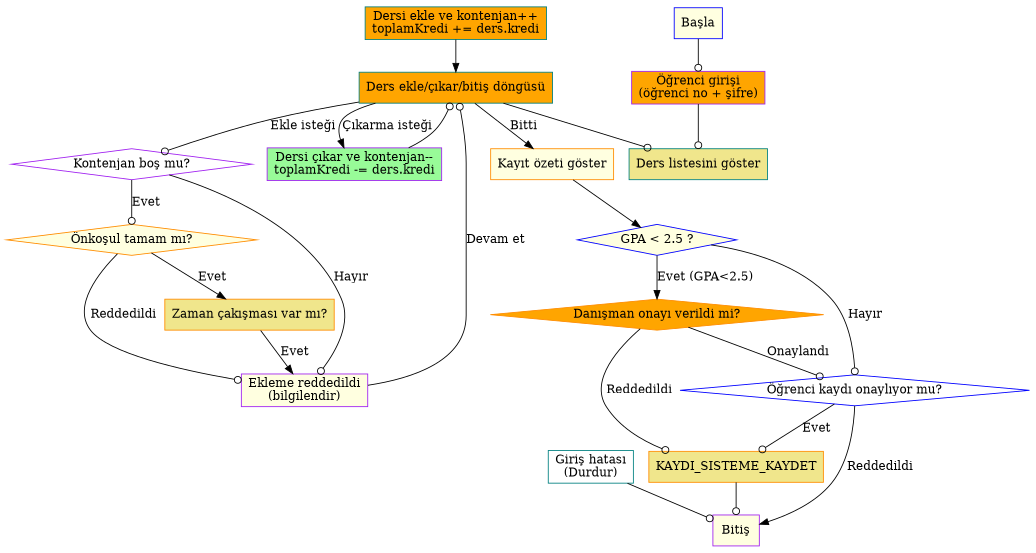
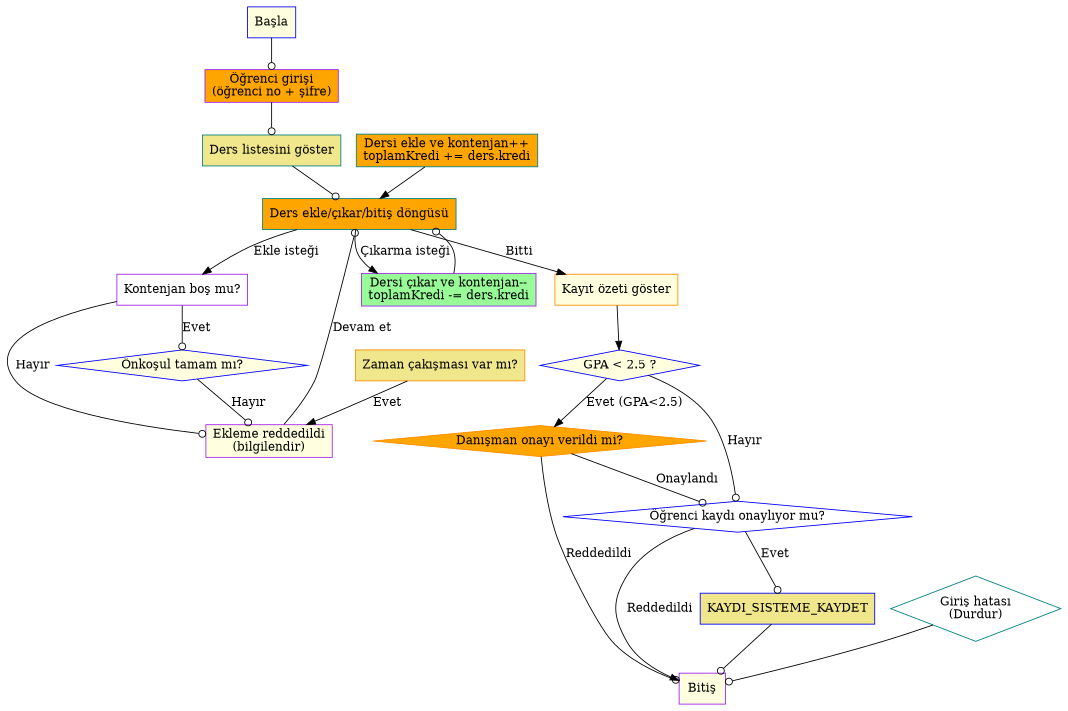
edge "Ders ekle/çıkar/bitiş döngüsü" -> "Kontenjan boş mu?": arrowhead odot -> normal
edge "Ders ekle/çıkar/bitiş döngüsü" -> "Ders listesini göster": reversed
node "Kontenjan boş mu?": shape diamond -> box
node "Önkoşul tamam mı?": color darkorange -> blue
edge "Önkoşul tamam mı?" -> "Zaman çakışması var mı?": removed, label "Evet"
edge "Önkoşul tamam mı?" -> "Ekleme reddedildi (bilgilendir)": label "Reddedildi" -> "Hayır"
edge "Danışman onayı verildi mi?" -> "KAYDI_SISTEME_KAYDET": now "Danışman onayı verildi mi?" -> "Bitiş"
node "Giriş hatası (Durdur)": shape box -> diamond
node "KAYDI_SISTEME_KAYDET": color darkorange -> blue
